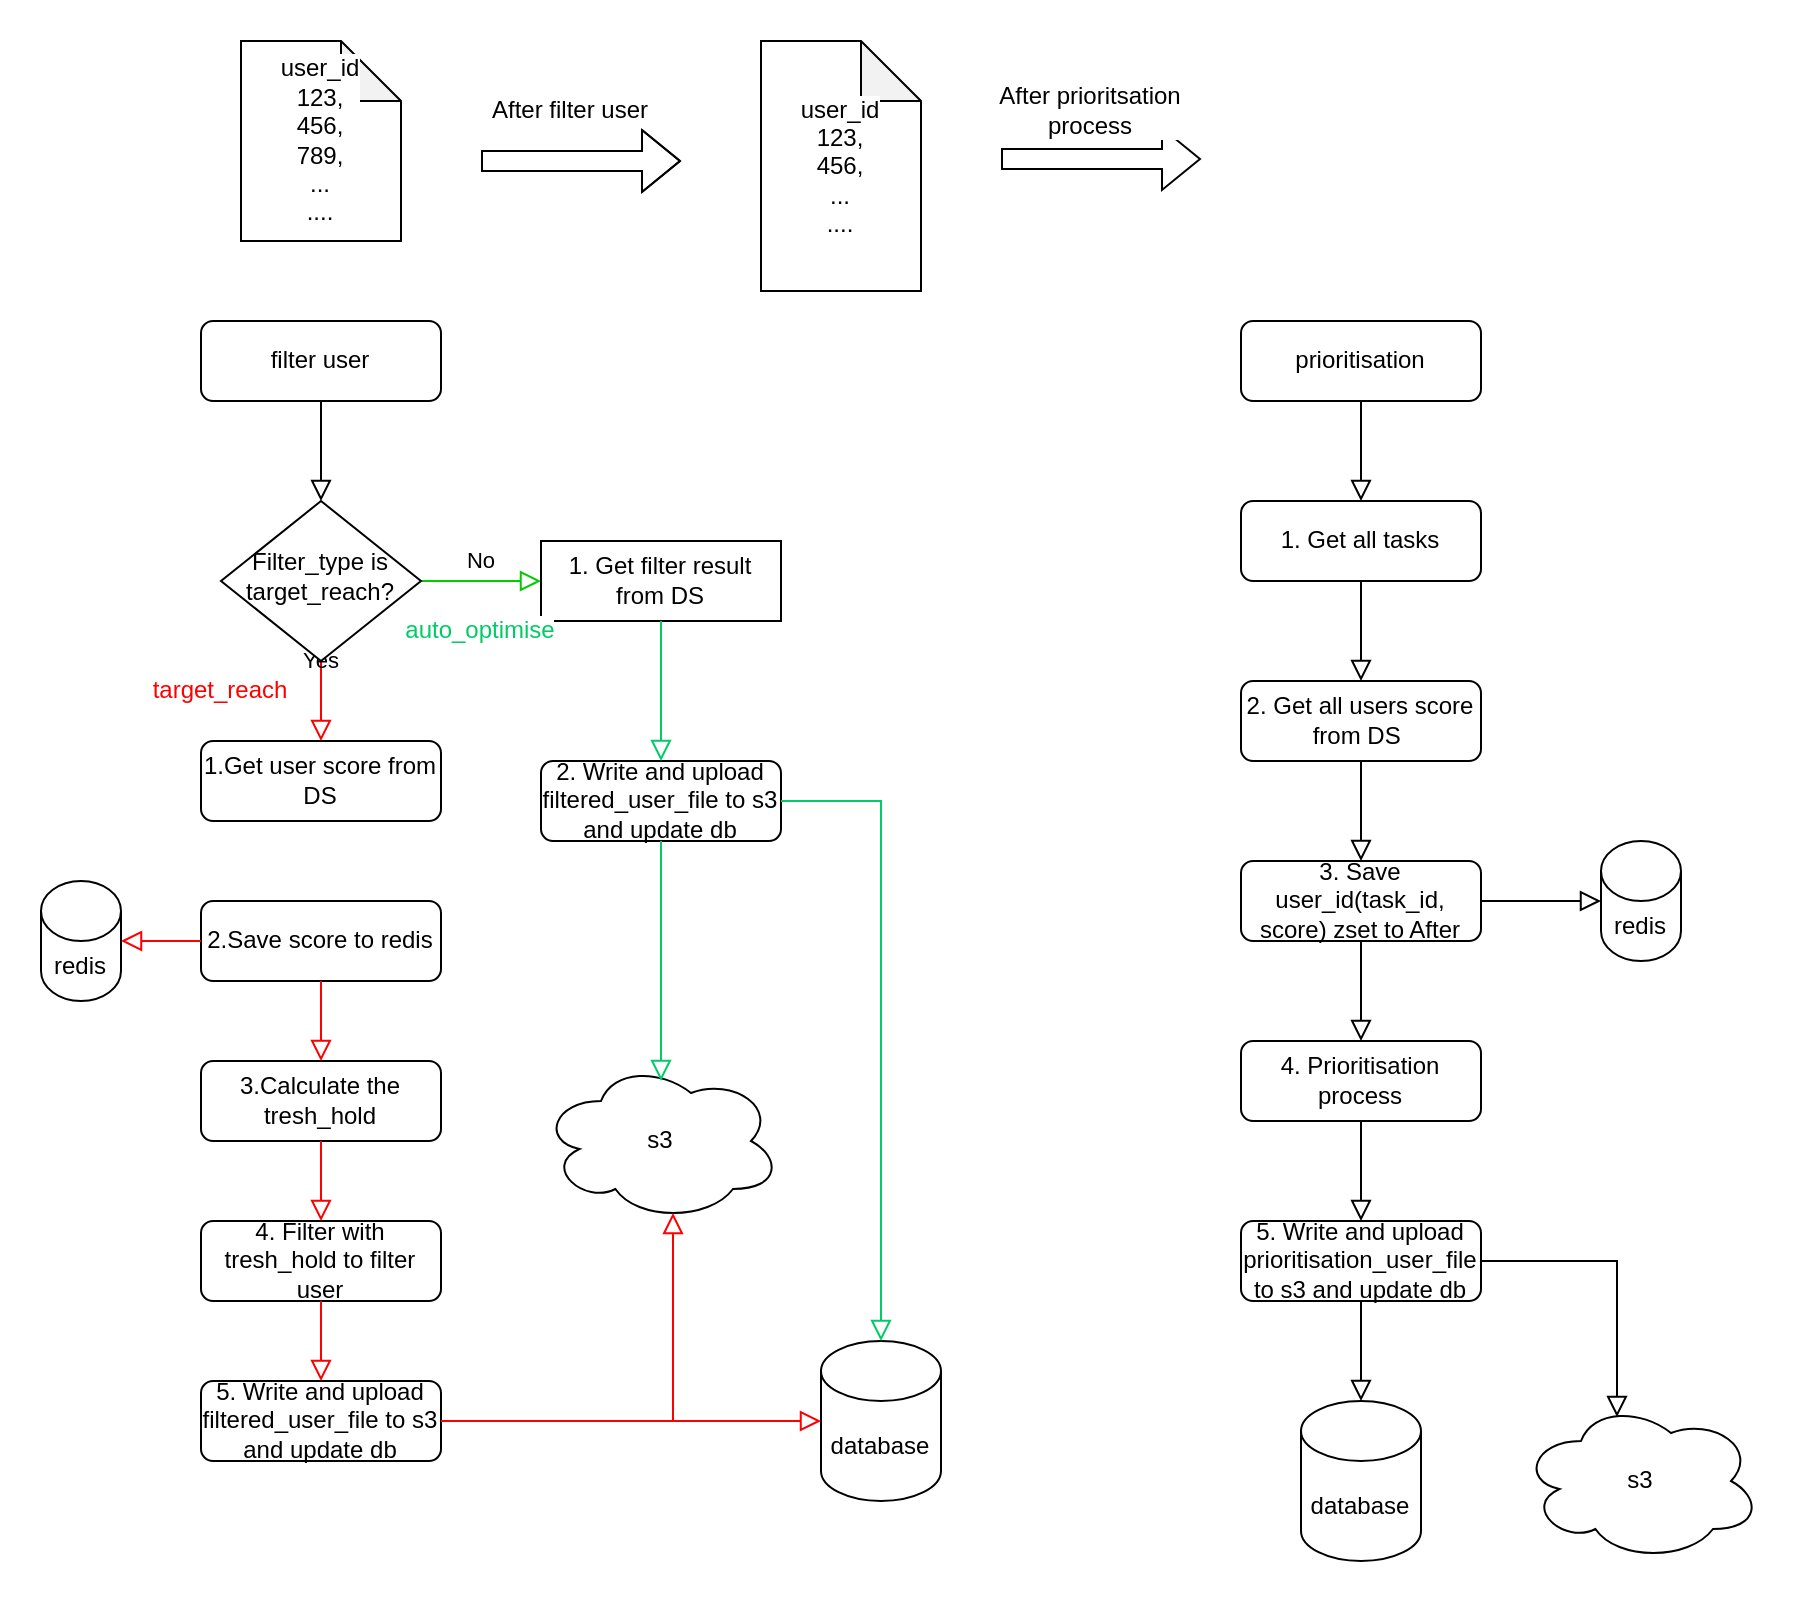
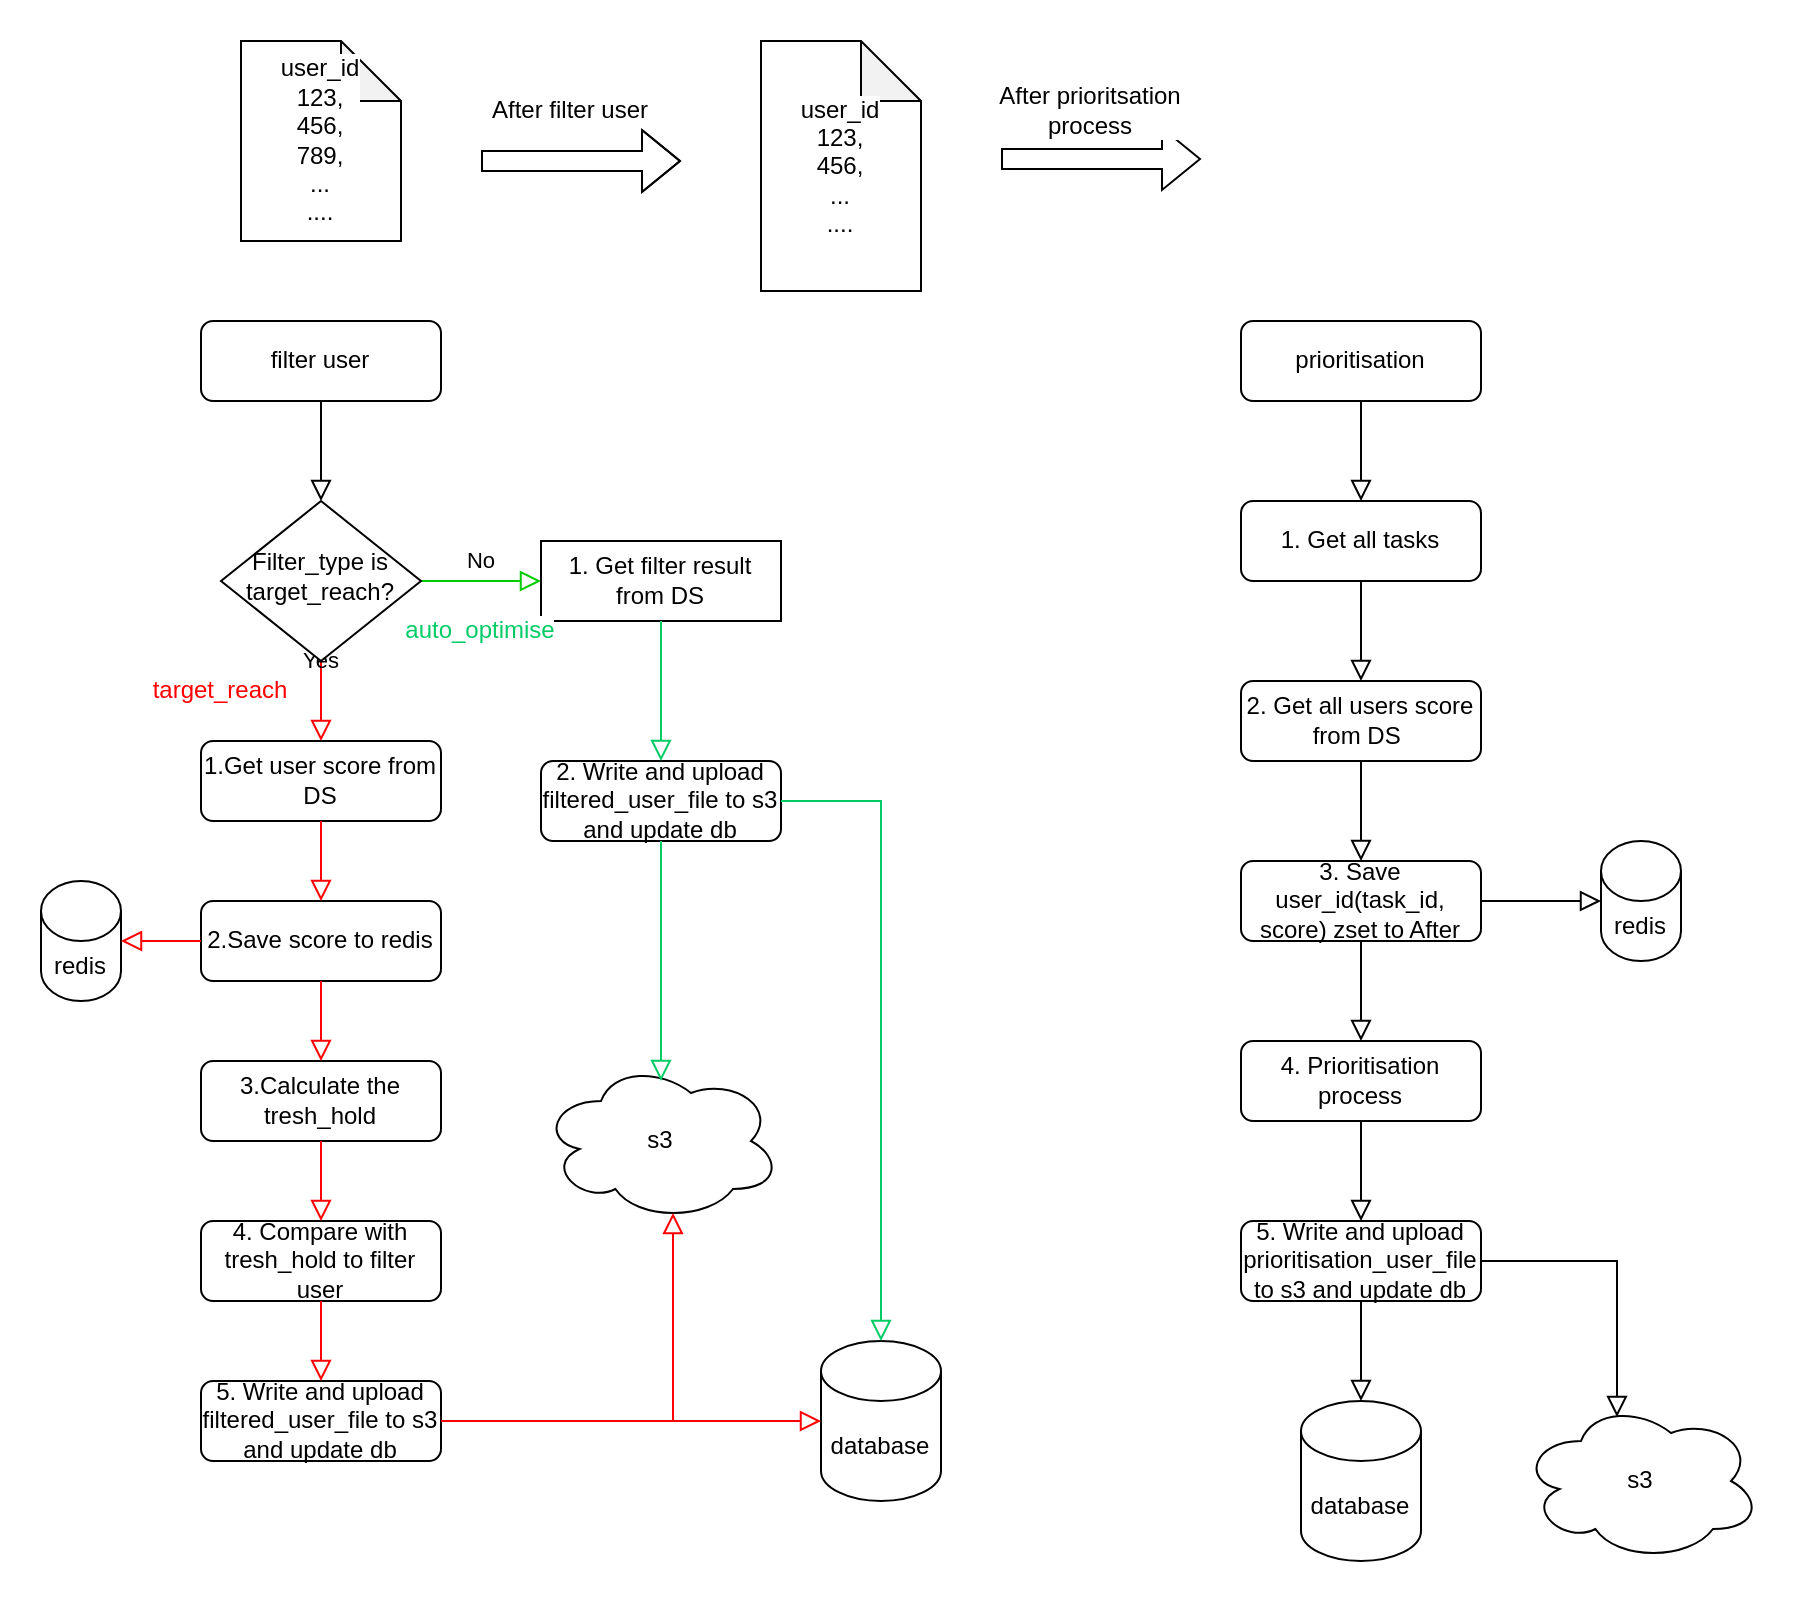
edge "1.Get user score from DS" -> "2.Save score to redis": added
node "4. Filter with tresh_hold to filter user": label "4. Filter with tresh_hold to filter user" -> "4. Compare with tresh_hold to filter user"
